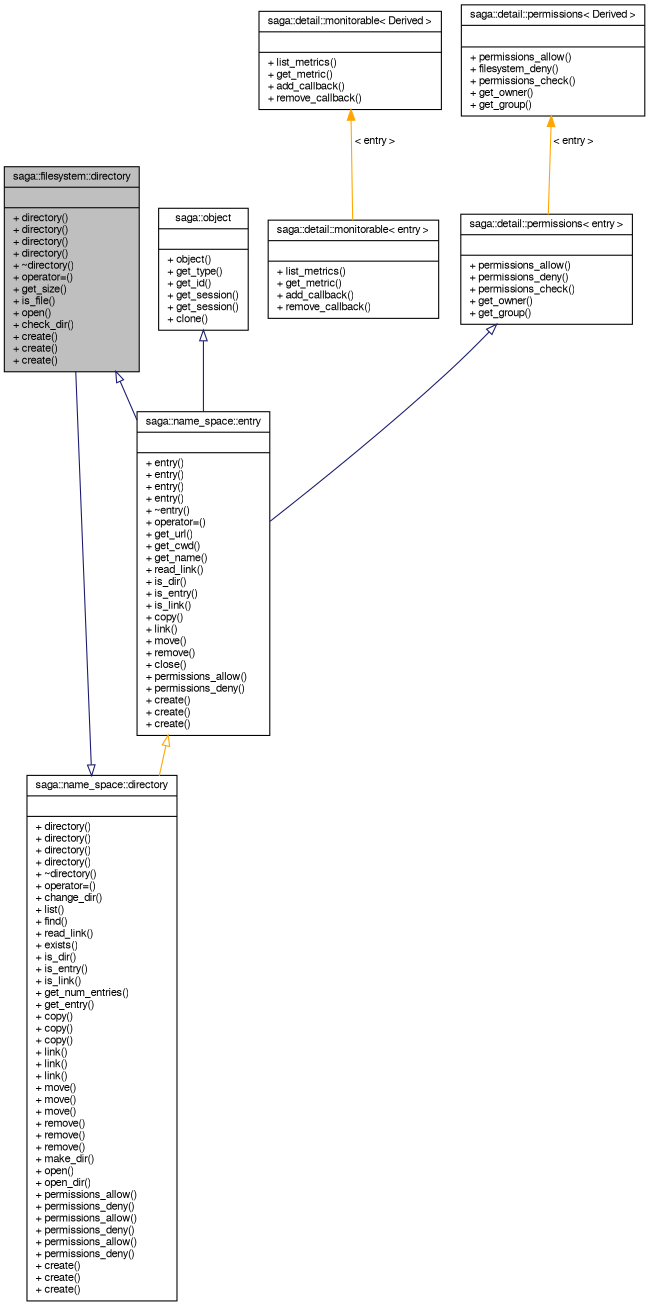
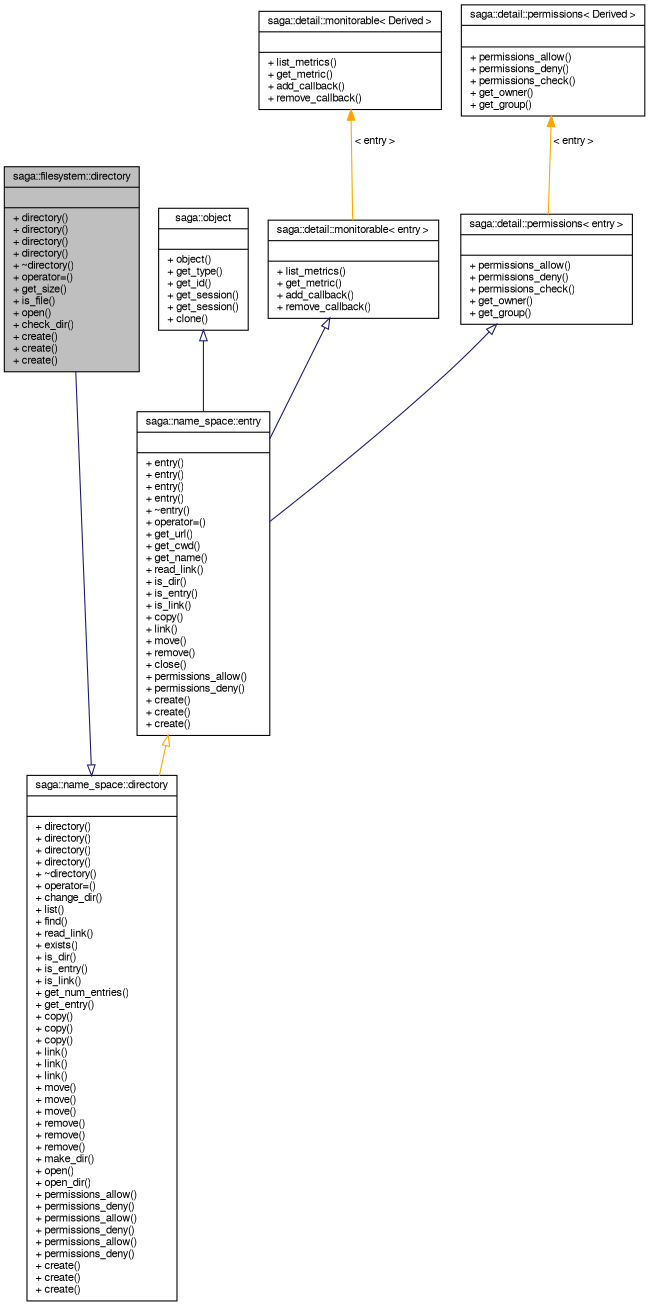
node "saga::detail::permissions< Derived >": text "+ filesystem_deny()" -> "+ permissions_deny()"
edge "saga::name_space::entry" -> "saga::filesystem::directory": now "saga::name_space::entry" -> "saga::detail::monitorable< entry >"
